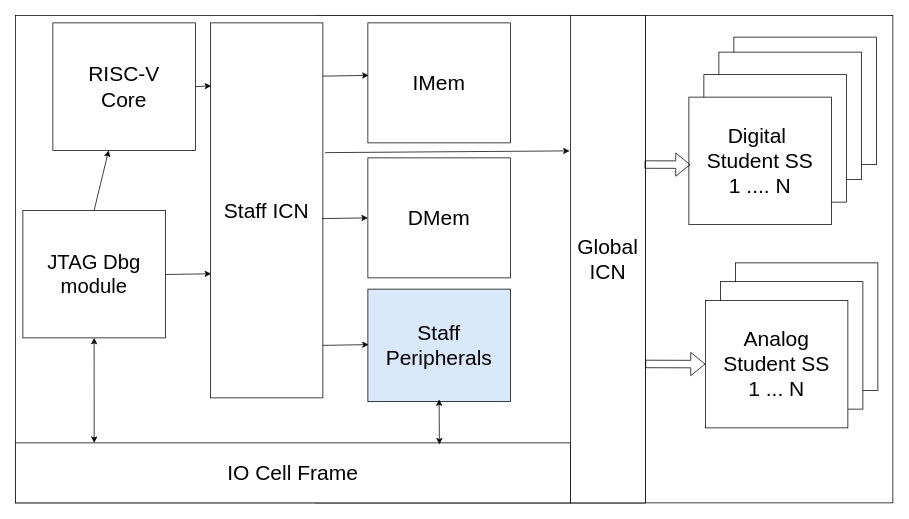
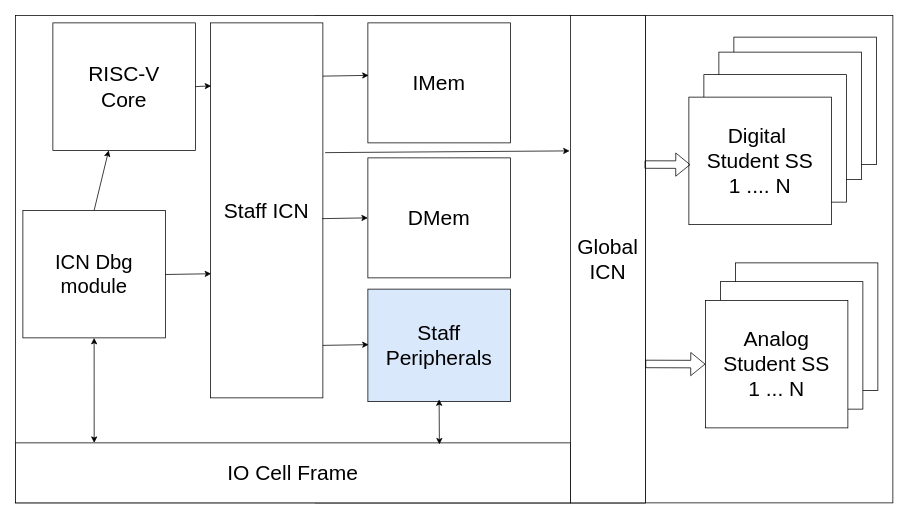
node "JTAG Dbg module": label "JTAG Dbg module" -> "ICN Dbg module"
